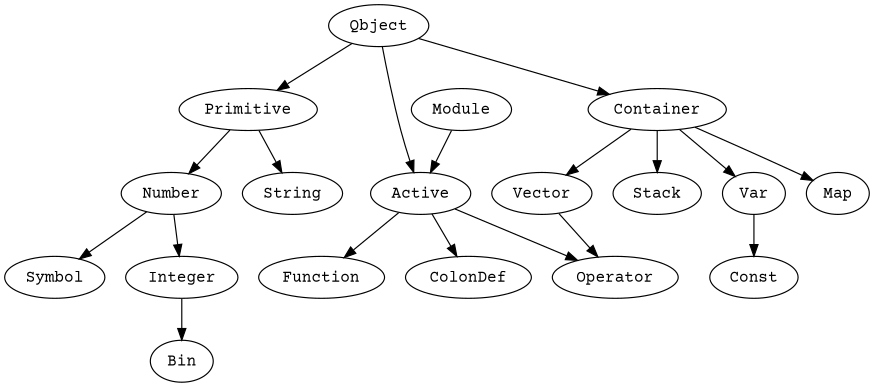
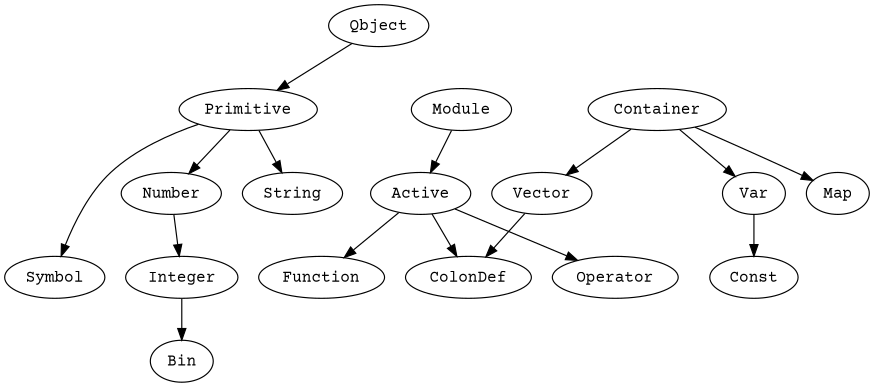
edge "Qbject" -> "Container": removed
edge "Qbject" -> "Active": removed
node "Stack": removed
edge "Vector" -> "Operator": now "Vector" -> "ColonDef"
edge "Number" -> "Symbol": now "Primitive" -> "Symbol"
